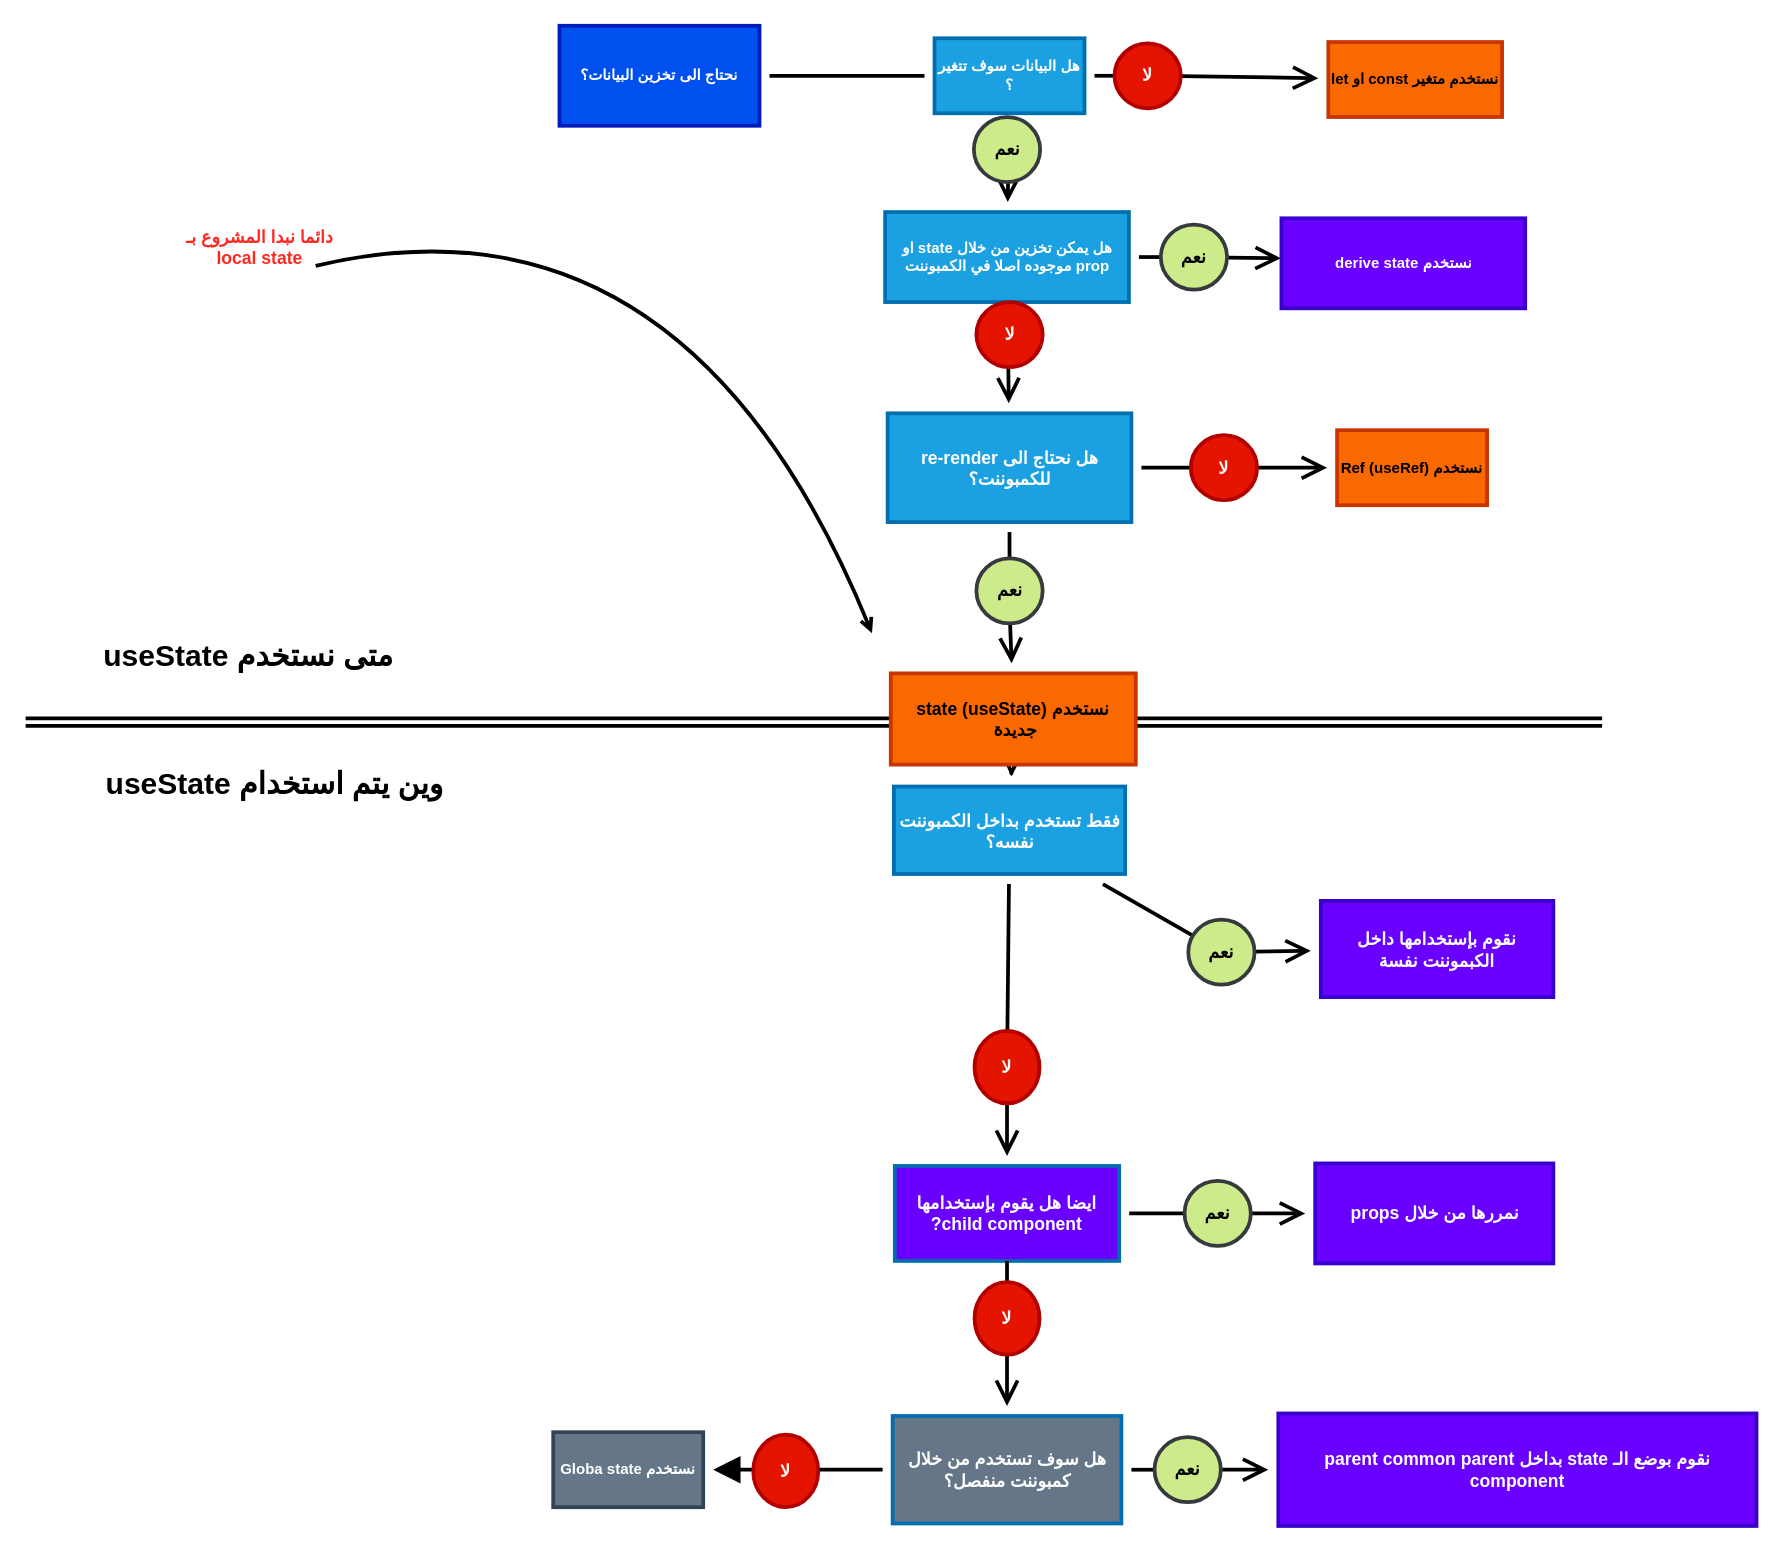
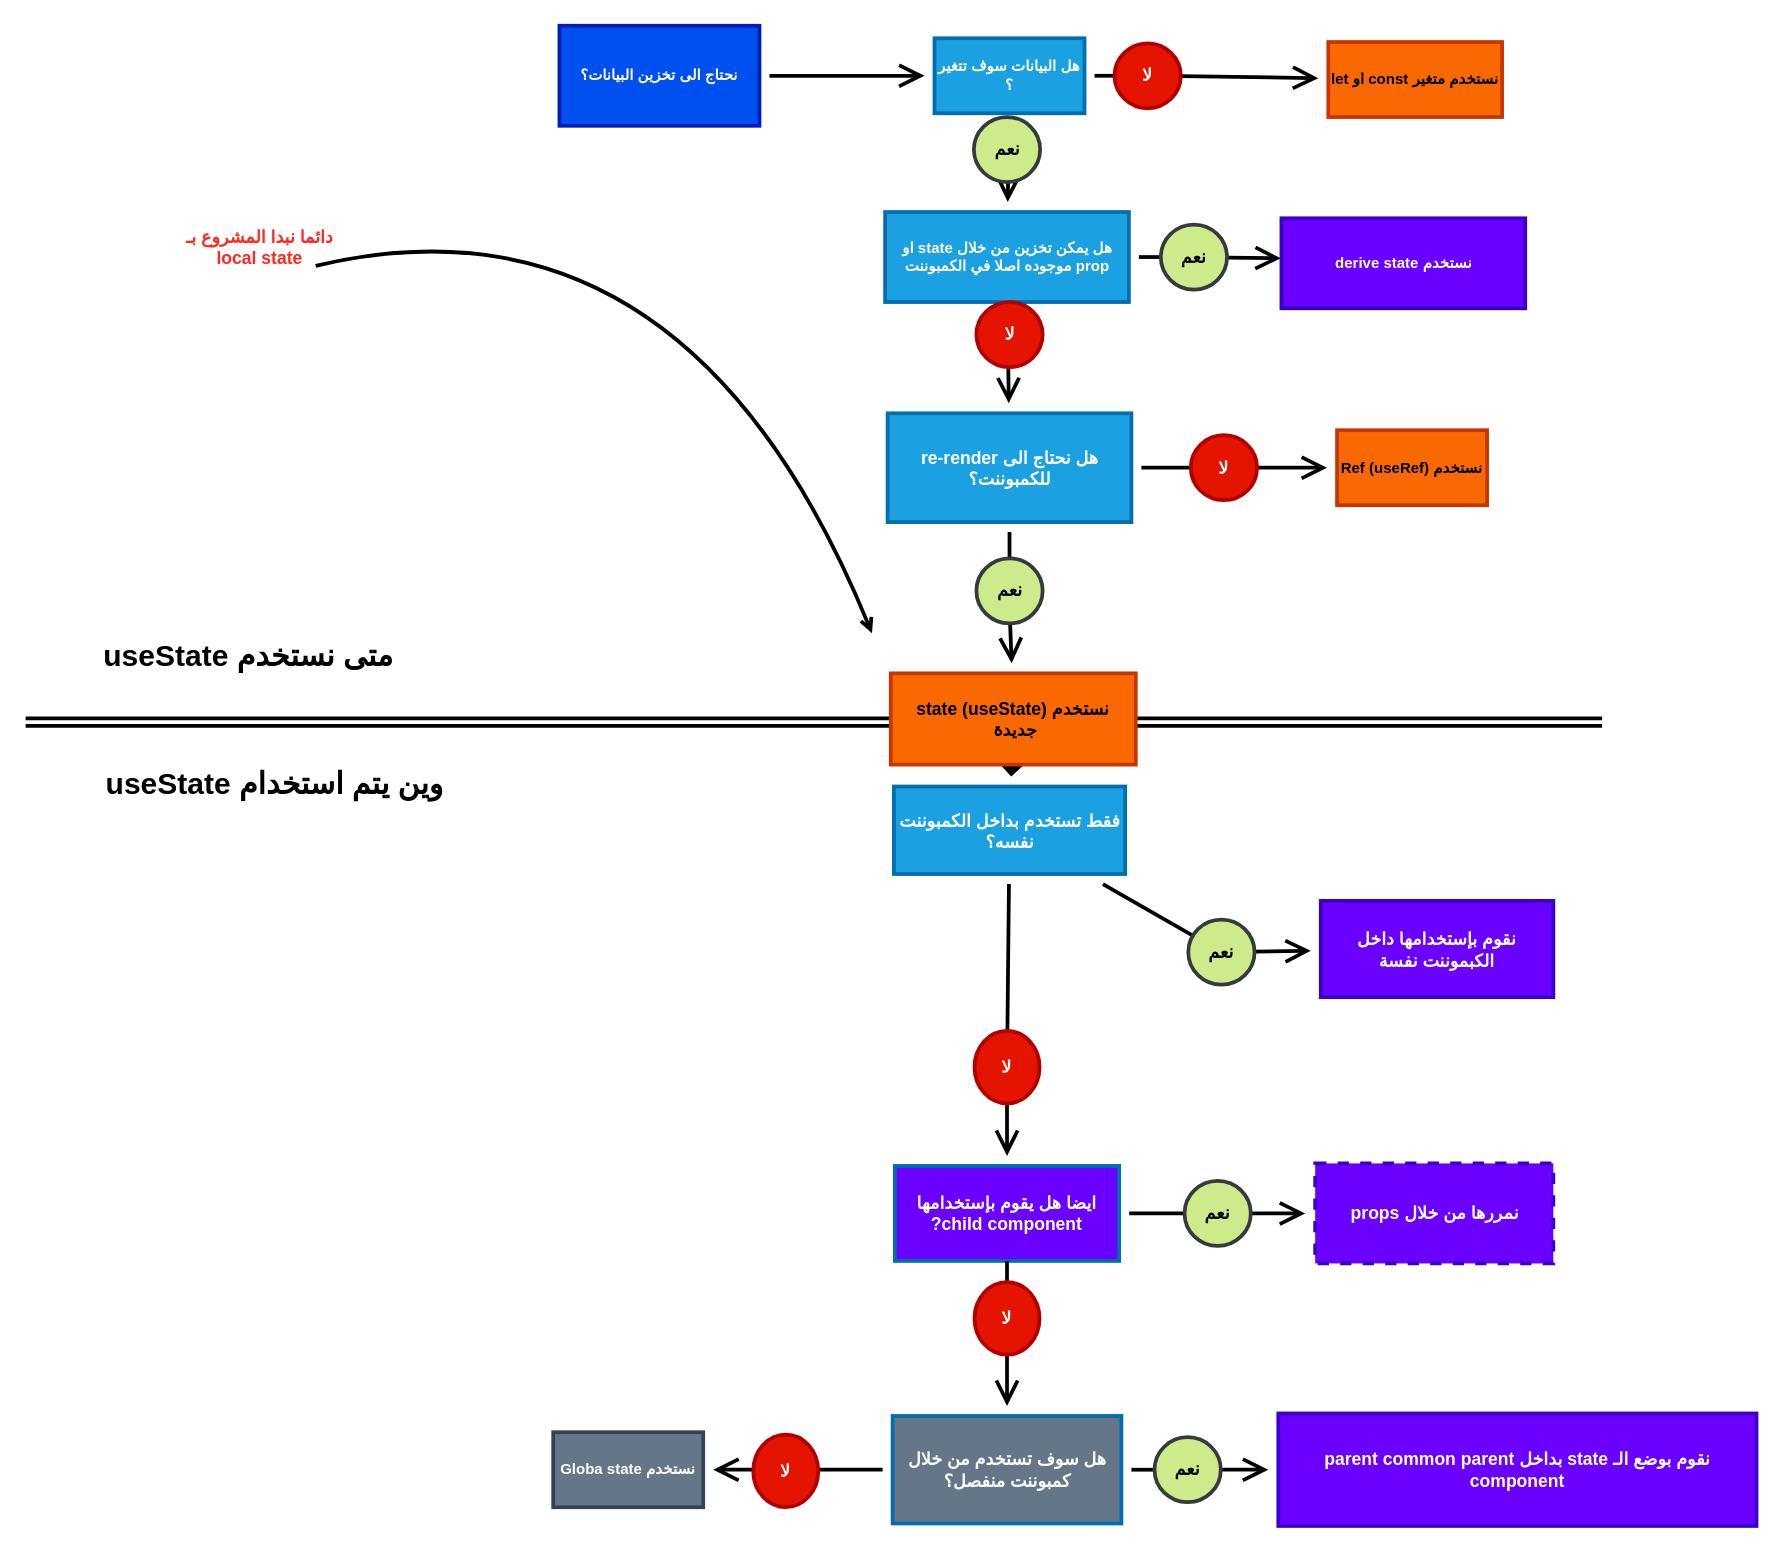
edge "نحتاج الى تخزين البيانات؟" -- "هل البيانات سوف تتغير ؟": arrowhead none -> open
edge "نستخدم state (useState) جديدة" -> "فقط تستخدم بداخل الكمبوننت نفسه؟": arrowhead open -> diamond
node "نمررها من خلال props": style solid -> dashed
edge "هل سوف تستخدم من خلال كمبوننت منفصل؟" -> "نستخدم Globa state": arrowhead block -> open
